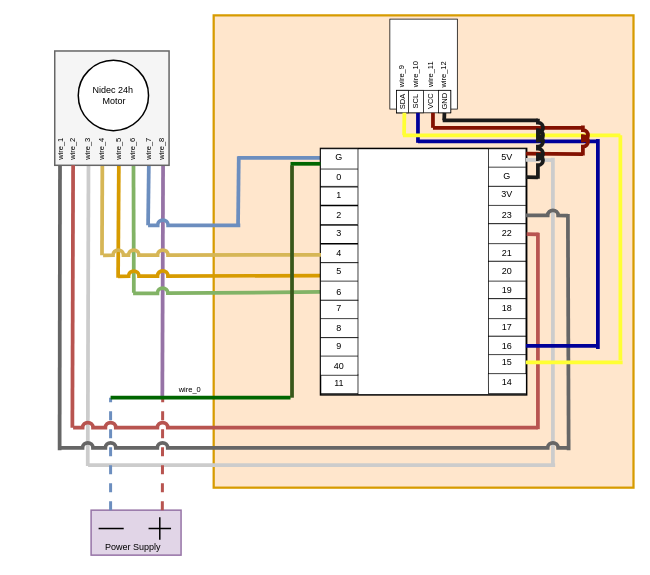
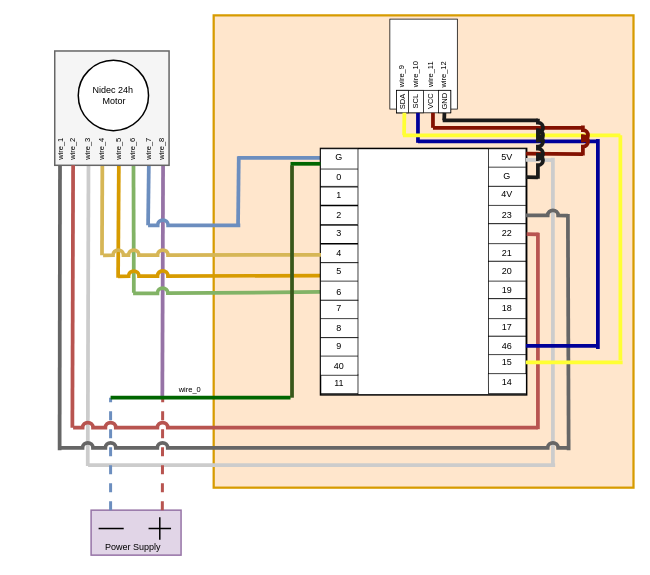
node "3V": label "3V" -> "4V"
node "16": label "16" -> "46"
